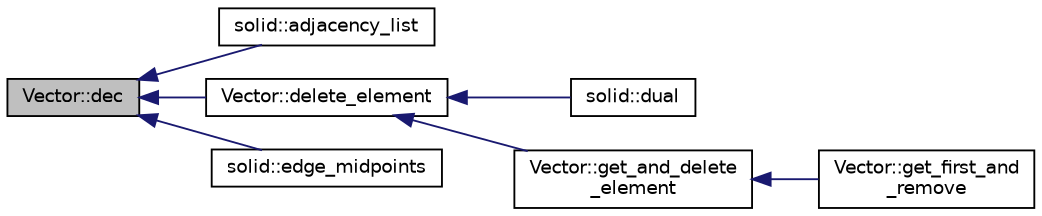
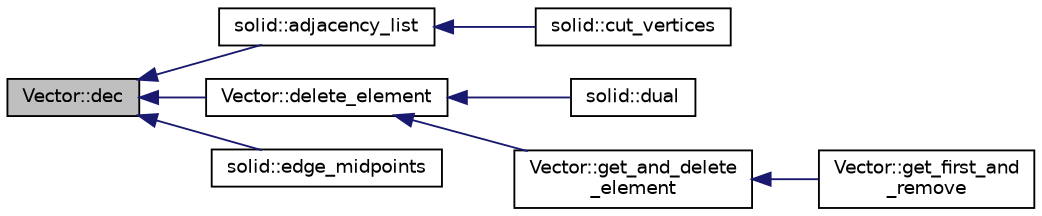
node "solid::cut_vertices": added
